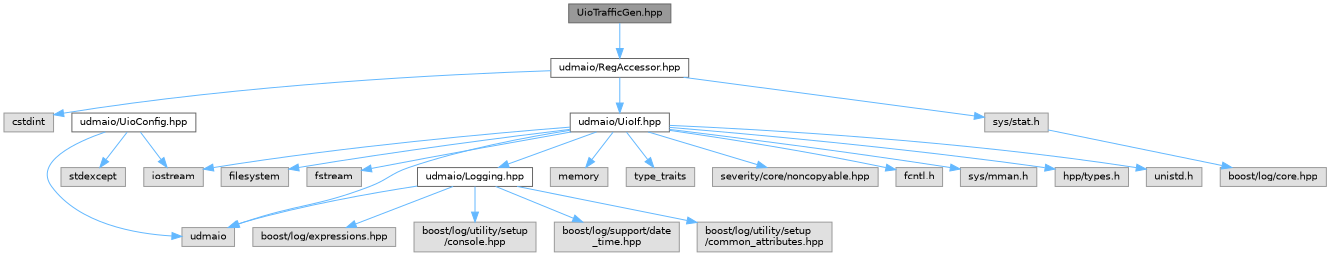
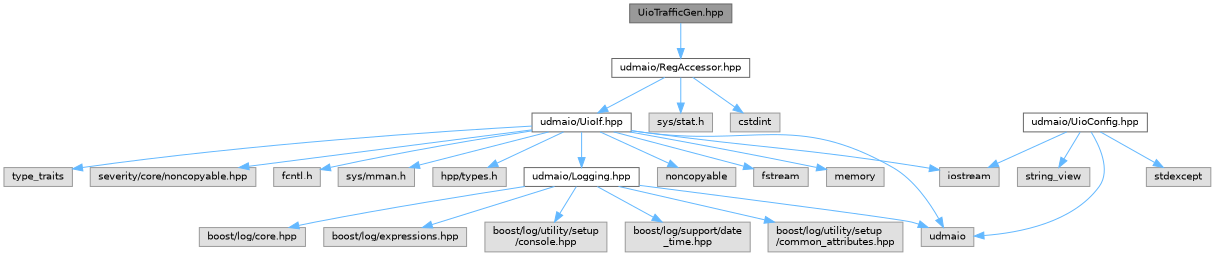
edge "sys/stat.h" -> "boost/log/core.hpp": now "udmaio/Logging.hpp" -> "boost/log/core.hpp"
node "filesystem": label "filesystem" -> "noncopyable"
node "string_view": added
node "unistd.h": removed
